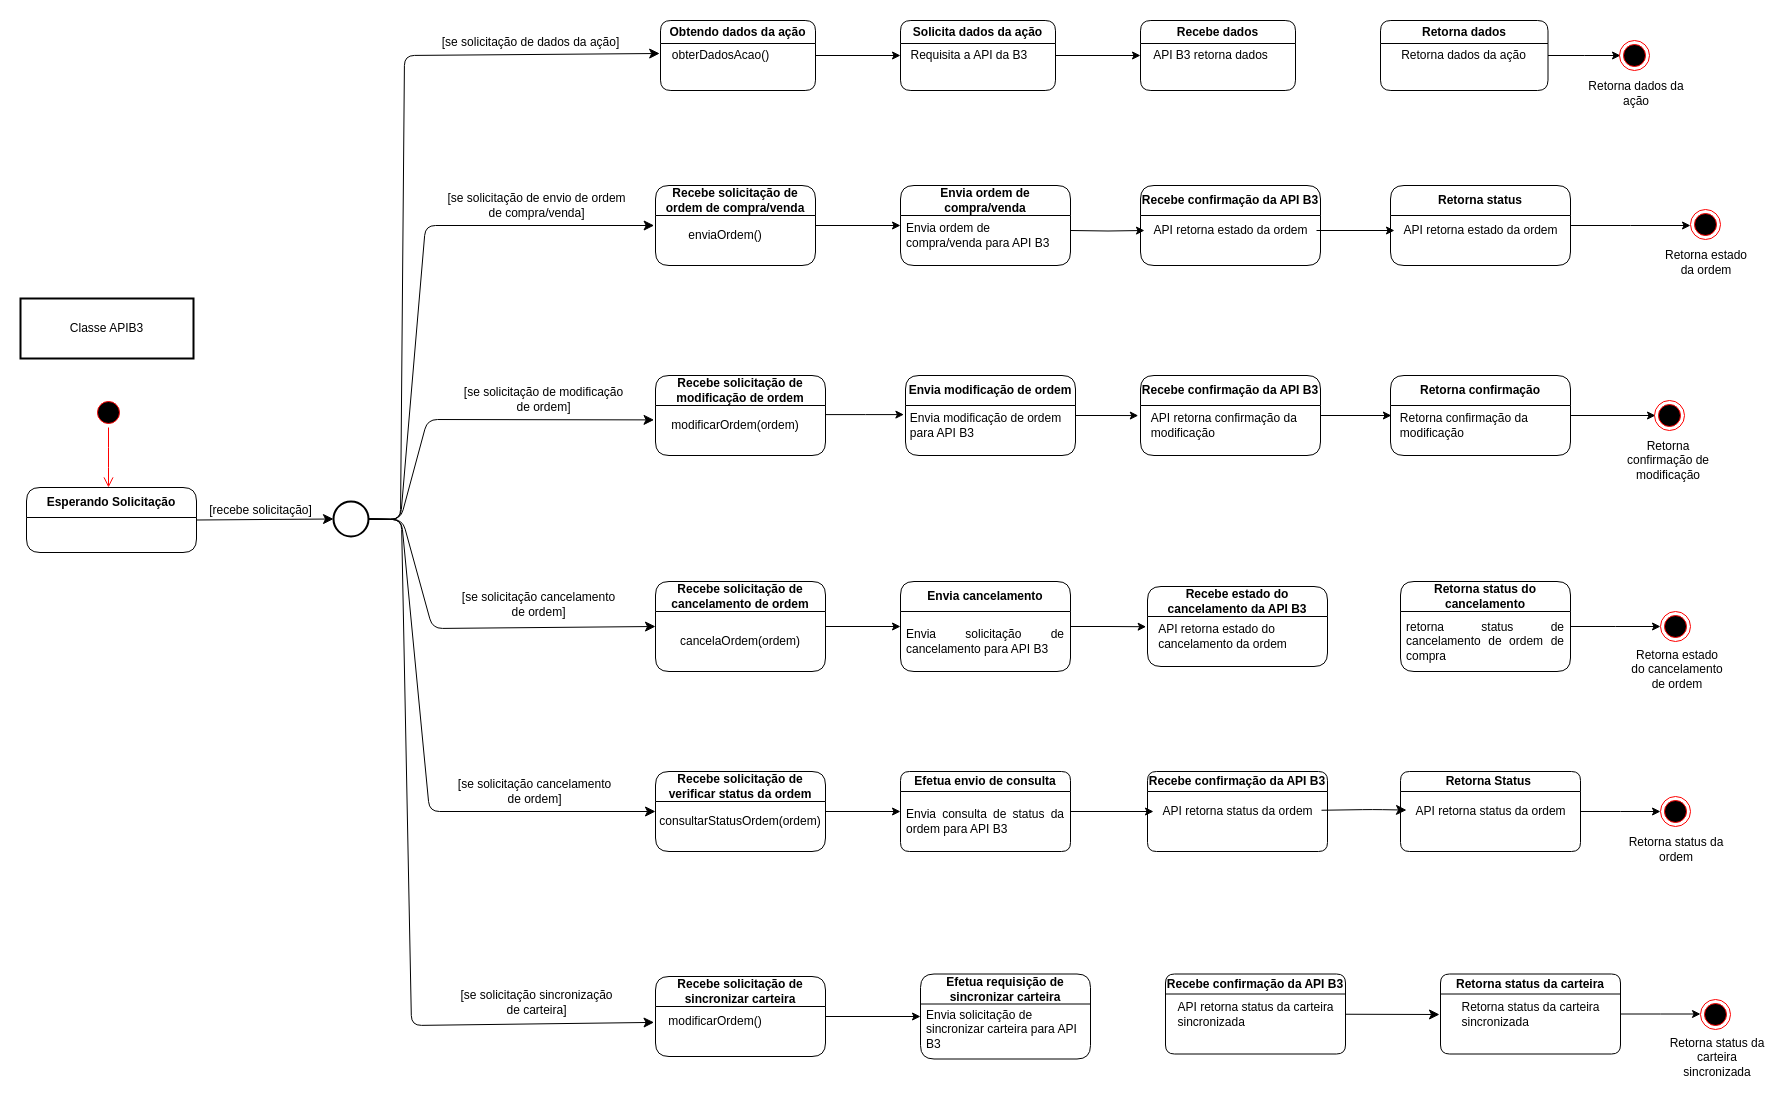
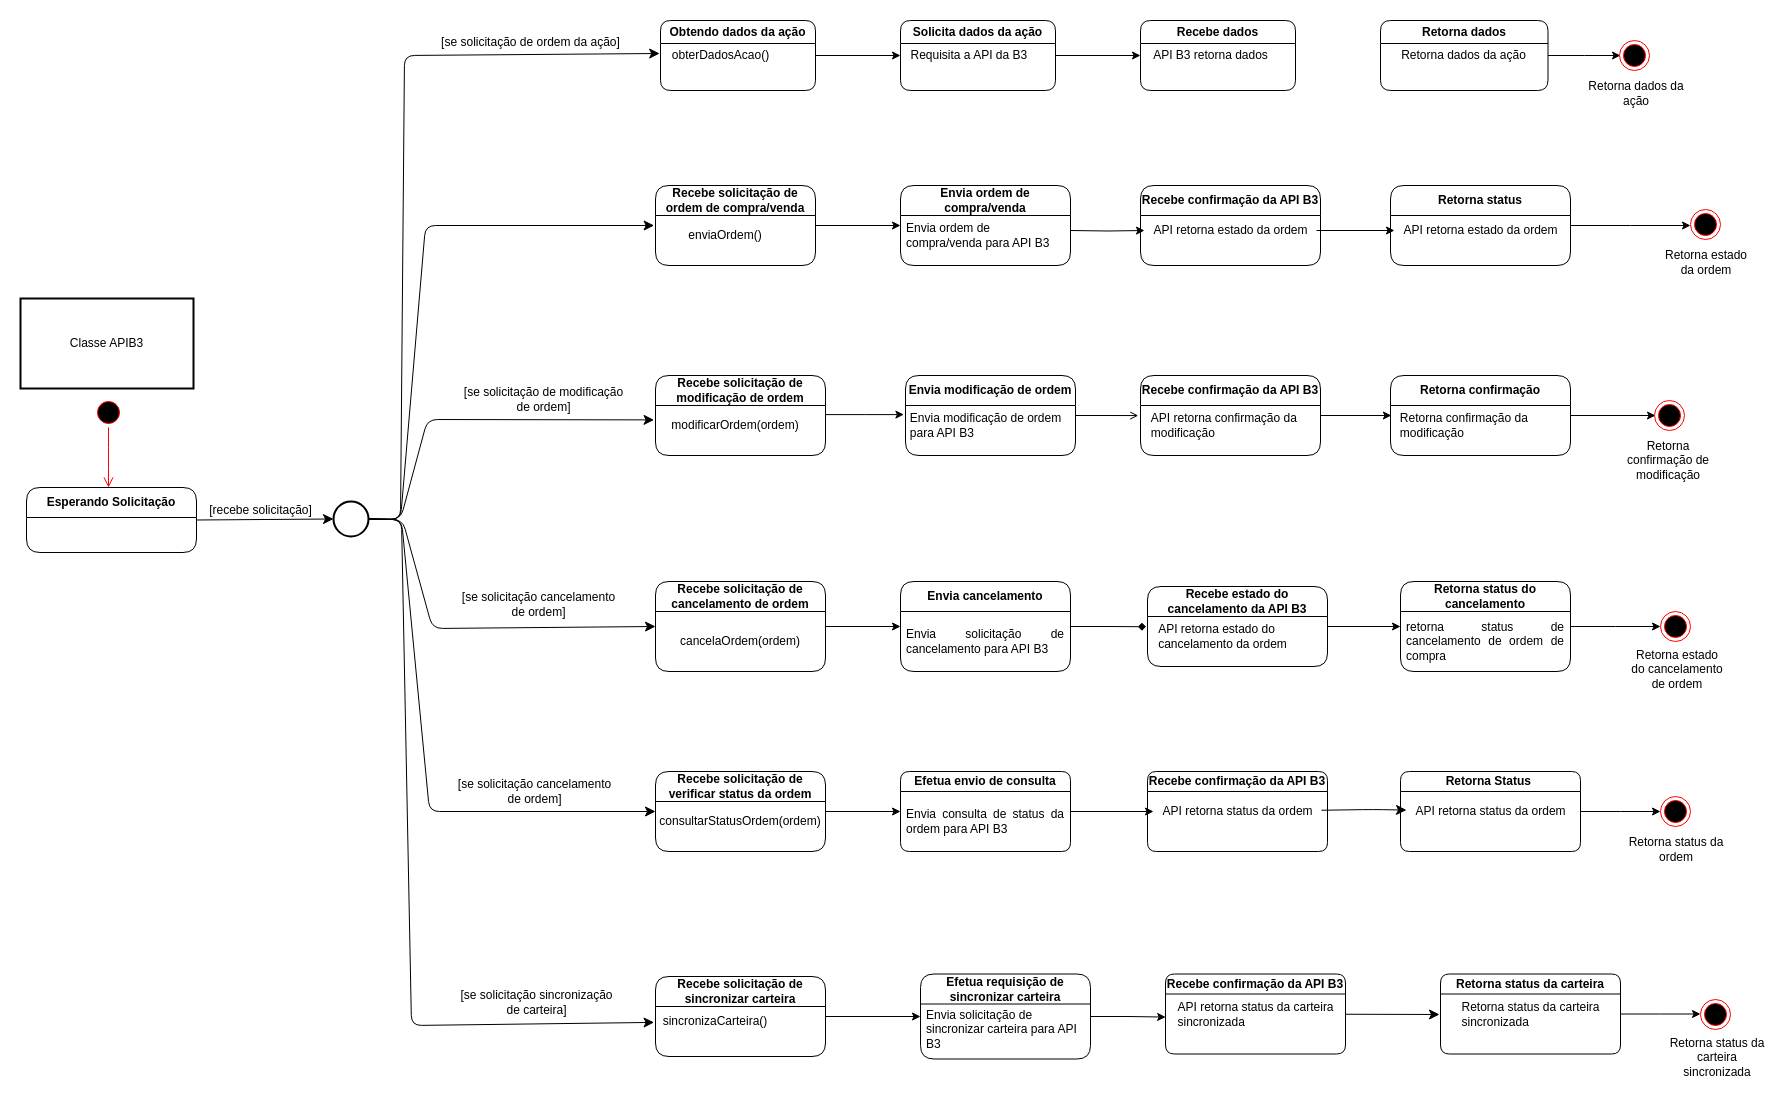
node "[se solicitação de dados da ação]": label "[se solicitação de dados da ação]" -> "[se solicitação de ordem da ação]"
node "[se solicitação de envio de ordem de compra/venda]": removed
node "Classe APIB3": size 173x60 -> 173x90
edge "Envia modificação de ordem" -> "API retorna confirmação da modificação": arrowhead classic -> open
edge "Envia cancelamento" -> "API retorna estado do cancelamento da ordem": arrowhead classic -> diamond
edge "Recebe estado do cancelamento da API B3" -> "Retorna status do cancelamento": added
edge "Efetua requisição de sincronizar carteira" -> "API retorna status da carteira sincronizada": added
node "modificarOrdem()": label "modificarOrdem()" -> "sincronizaCarteira()"
